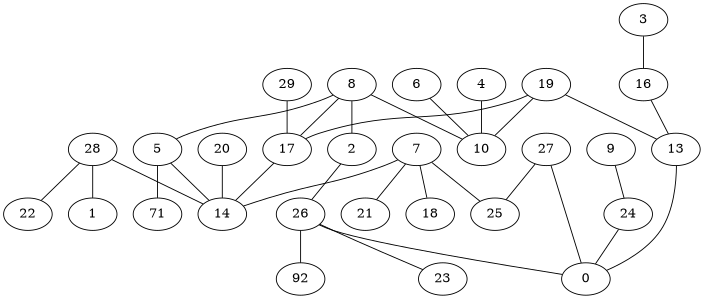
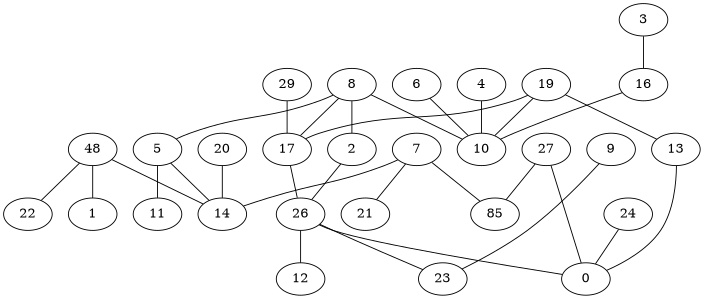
edge "16" -- "13": now "16" -- "10"
node "28": label "28" -> "48"
edge "17" -- "14": now "17" -- "26"
edge "9" -- "24": now "9" -- "23"
node "71": label "71" -> "11"
node "18": removed
node "25": label "25" -> "85"
node "92": label "92" -> "12"
